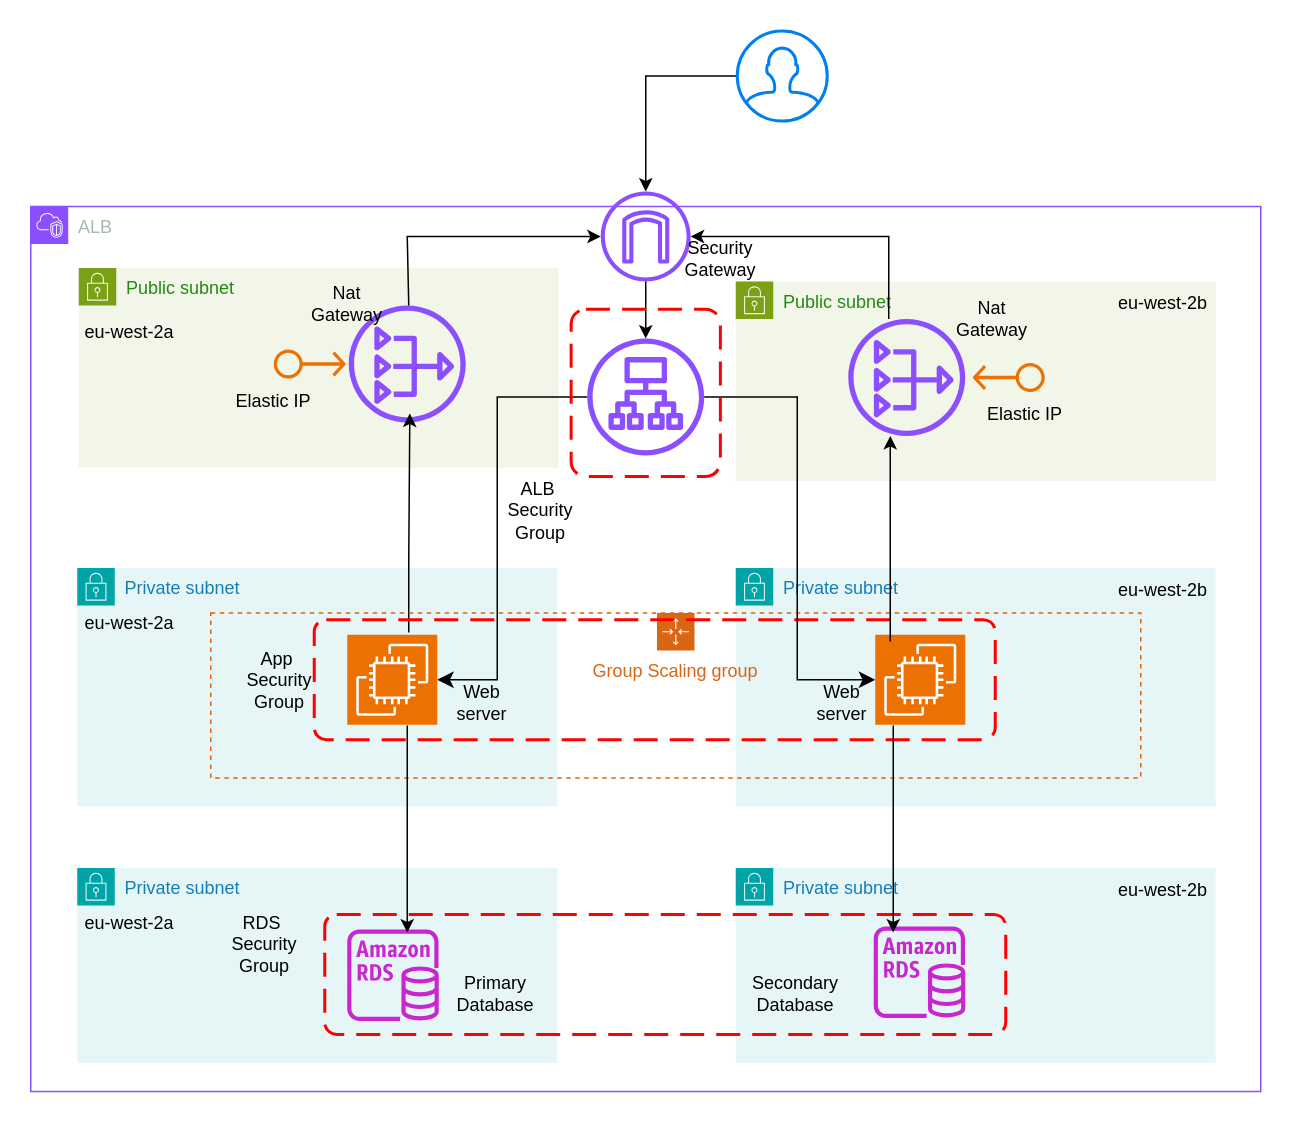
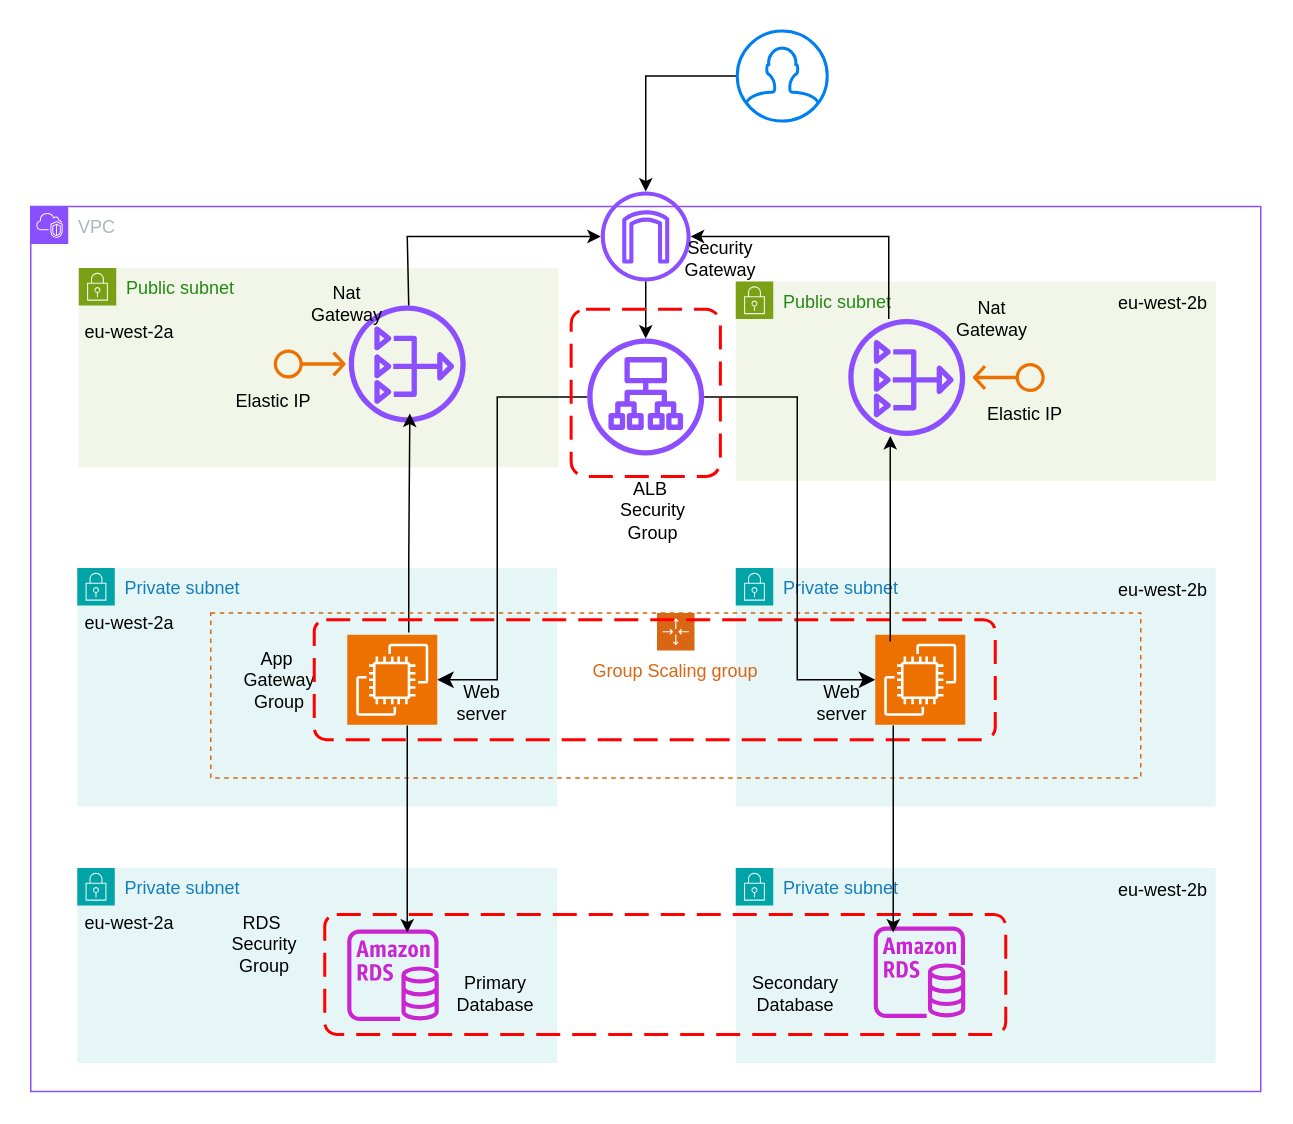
node "ALB": label "ALB" -> "VPC"
node "ALB Security Group": moved (541, 511) -> (653, 511)
node "App Security Group": label "App Security Group" -> "App Gateway Group"
